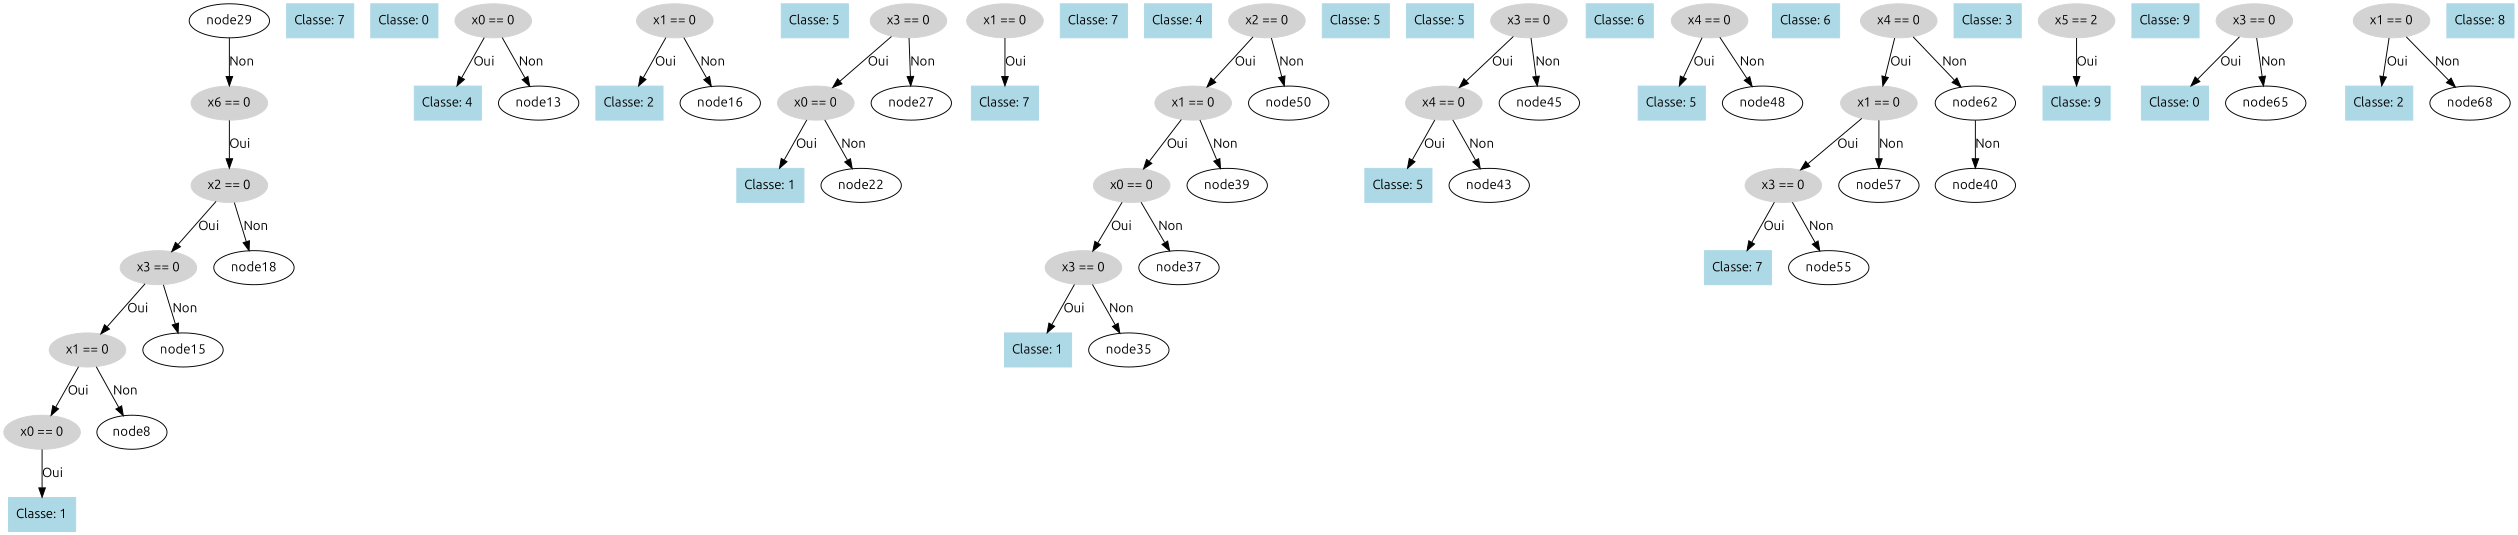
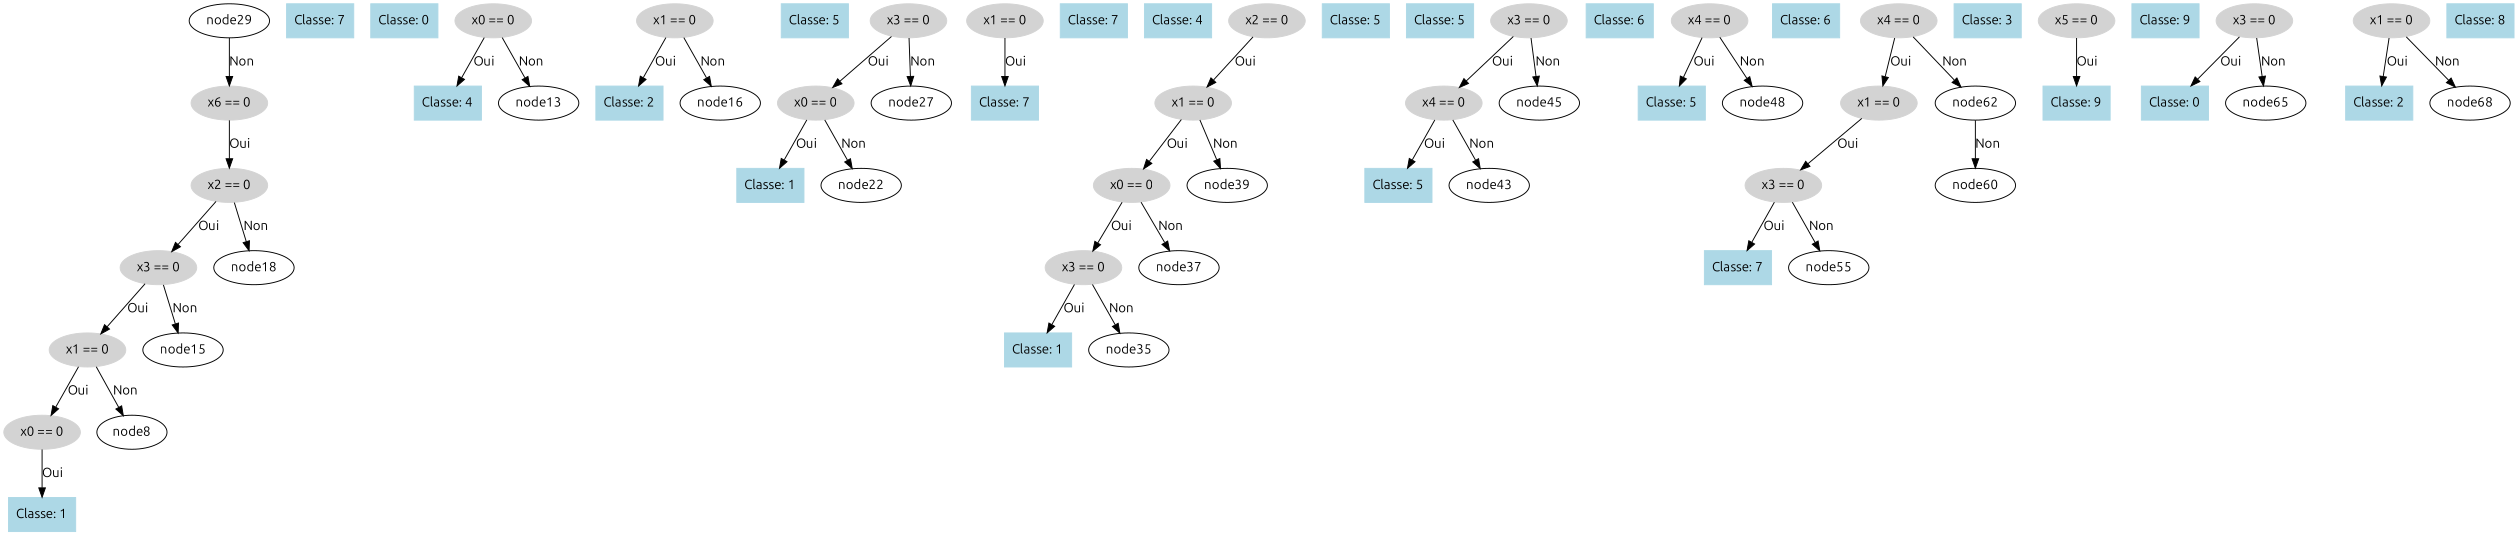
node "x5 == 2": label "x5 == 2" -> "x5 == 0"
node "node50": removed
node "node57": removed
node "node40": label "node40" -> "node60"
